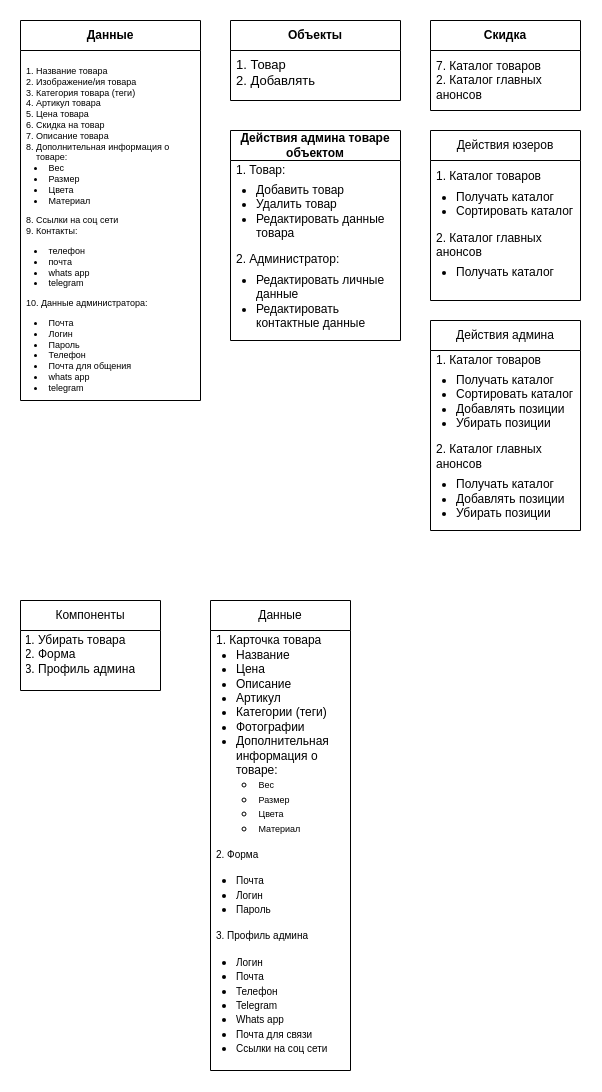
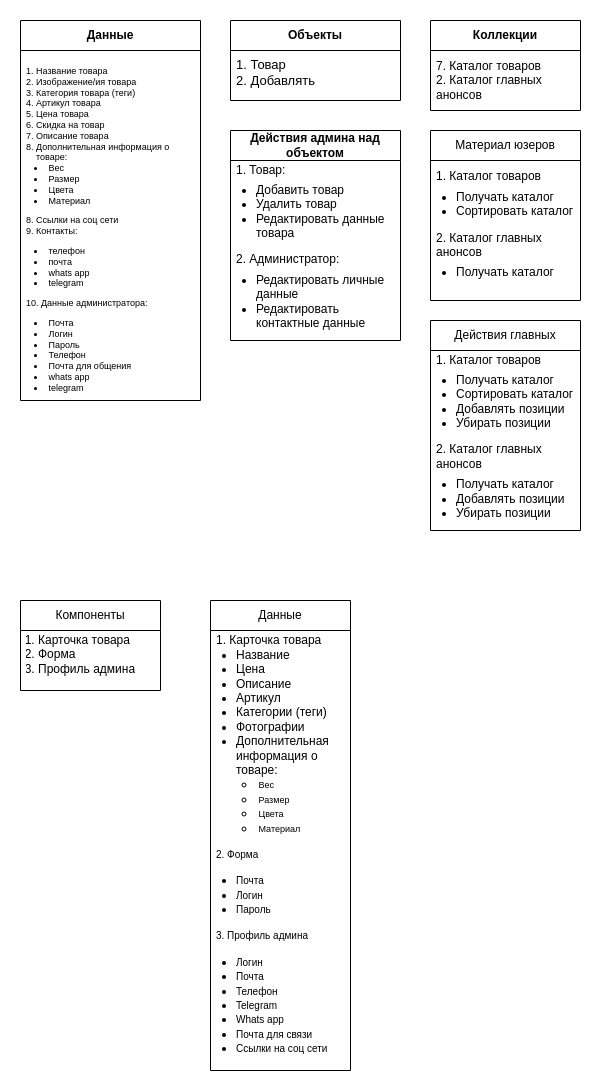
node "Скидка": label "Скидка" -> "Коллекции"
node "Действия админа товаре объектом": label "Действия админа товаре объектом" -> "Действия админа над объектом"
node "Действия юзеров": label "Действия юзеров" -> "Материал юзеров"
node "Действия админа": label "Действия админа" -> "Действия главных"
node "Убирать товара Форма Профиль админа": label "Убирать товара Форма Профиль админа" -> "Карточка товара Форма Профиль админа"
